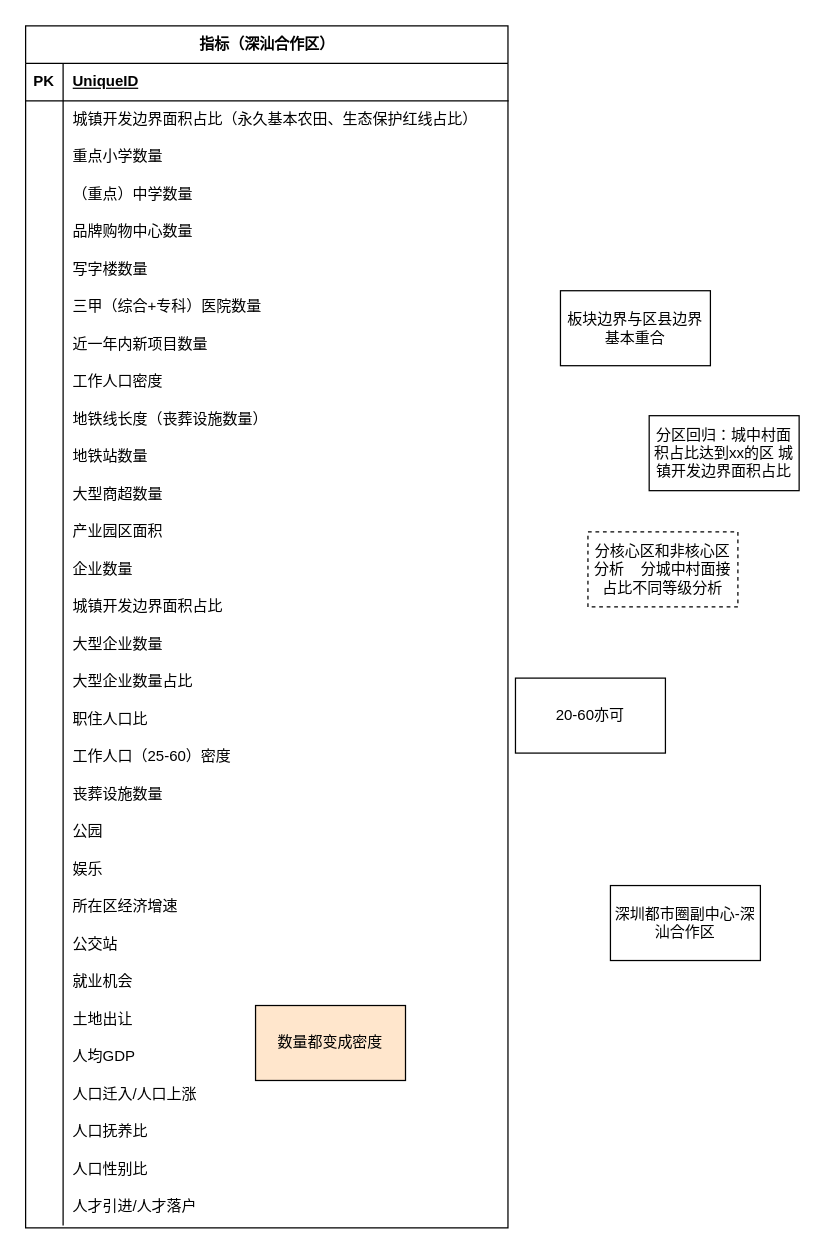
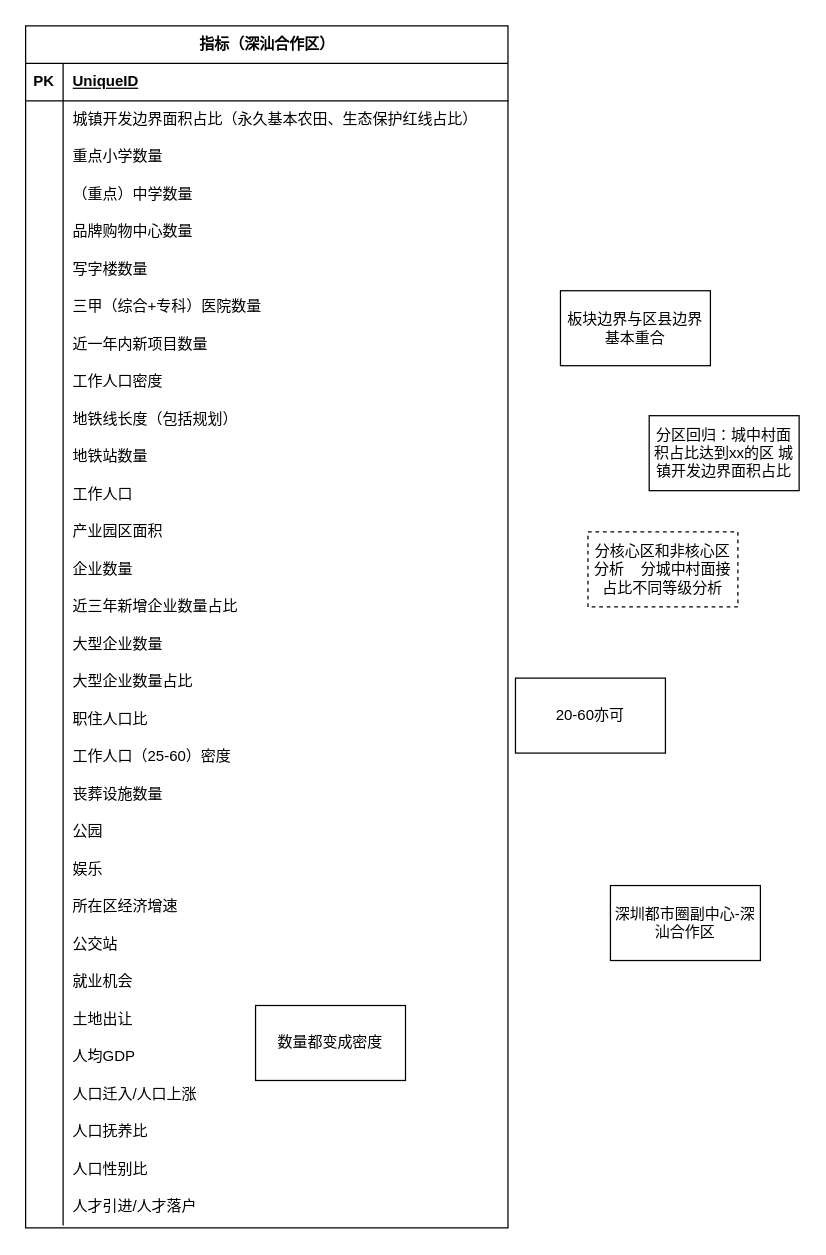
node "地铁线长度（丧葬设施数量）": label "地铁线长度（丧葬设施数量）" -> "地铁线长度（包括规划）"
node "大型商超数量": label "大型商超数量" -> "工作人口"
node "城镇开发边界面积占比": label "城镇开发边界面积占比" -> "近三年新增企业数量占比"
node "数量都变成密度": fillcolor #ffe6cc -> #ffffff
